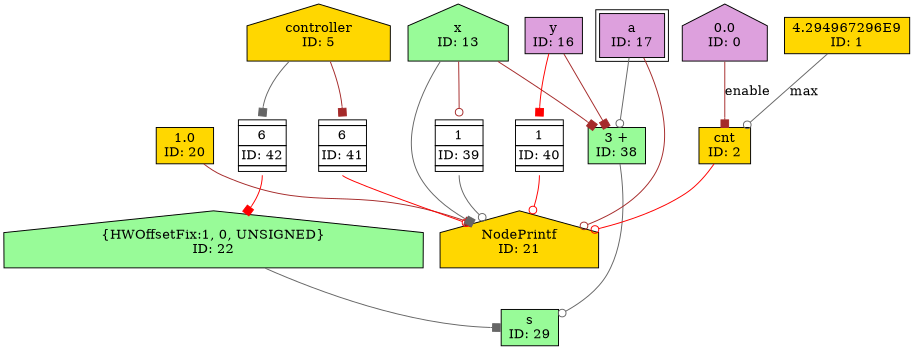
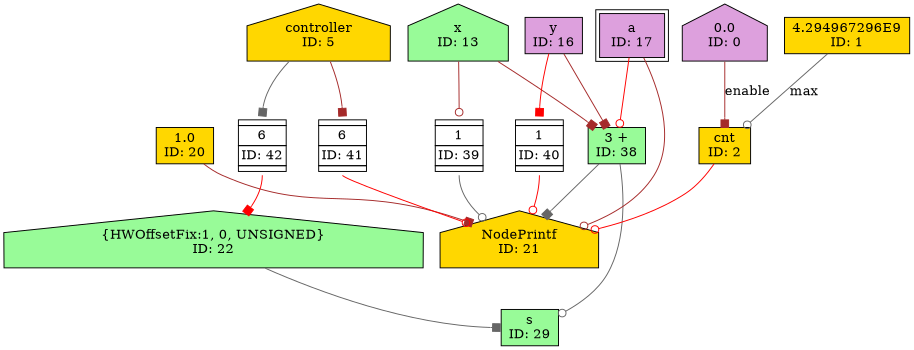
edge "a ID: 17" -> "3 + ID: 38": color gray40 -> red
edge "x ID: 13" -> "NodePrintf ID: 21": now "3 + ID: 38" -> "NodePrintf ID: 21"
